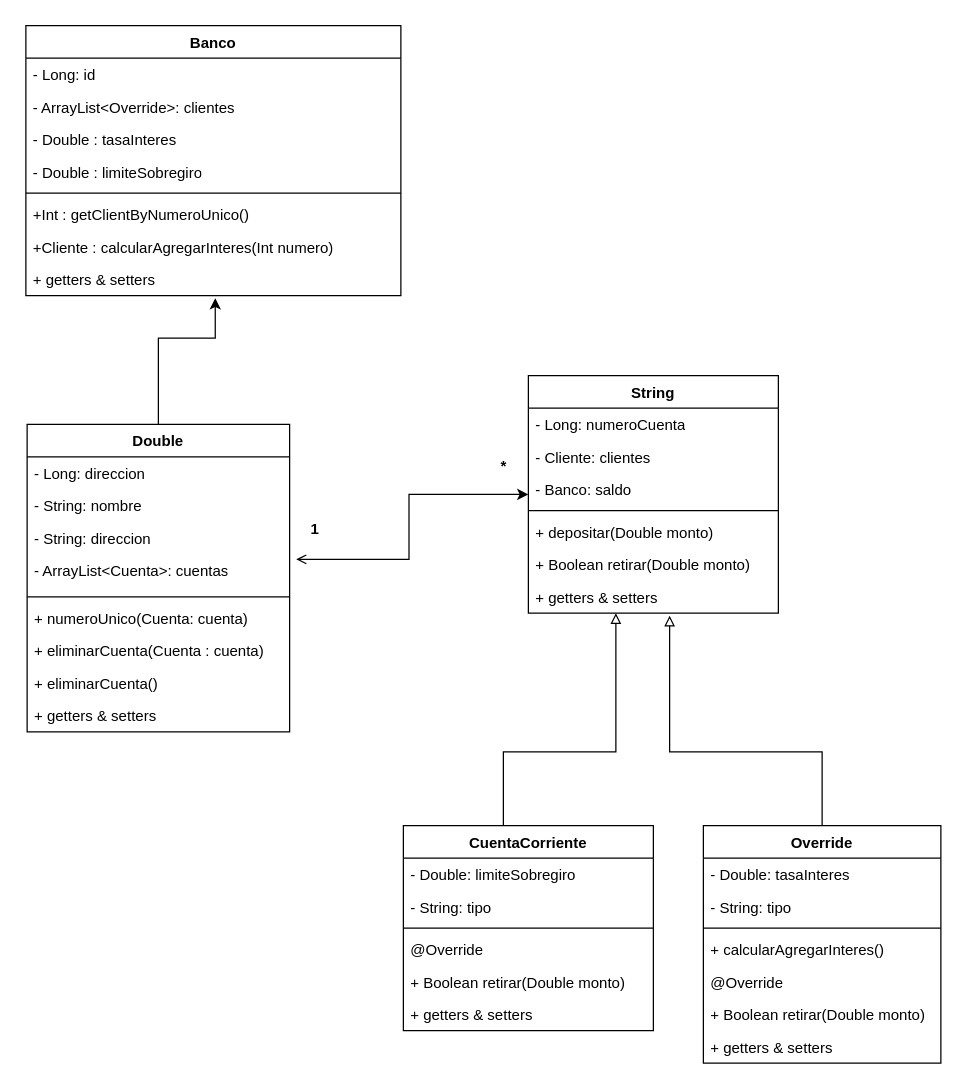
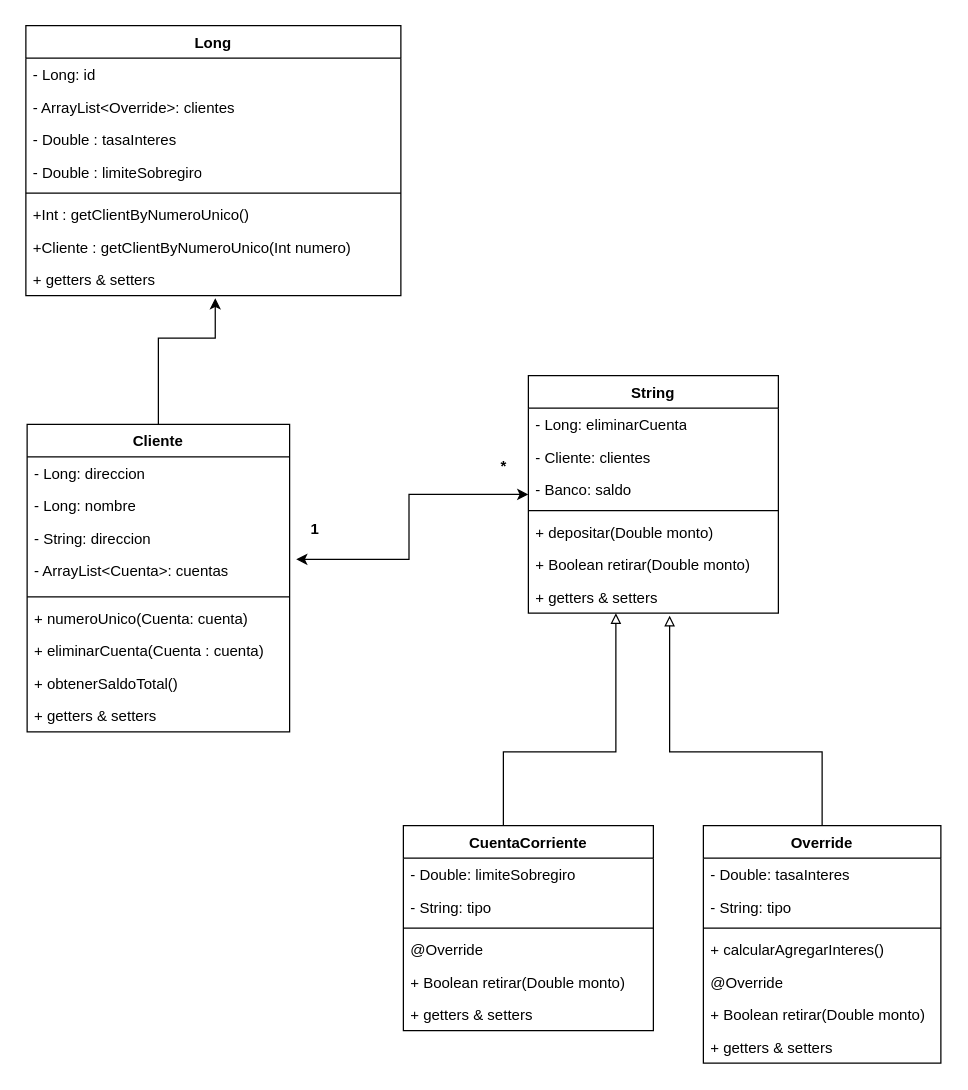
node "Banco": label "Banco" -> "Long"
node "+Cliente : calcularAgregarInteres(Int numero)": label "+Cliente : calcularAgregarInteres(Int numero)" -> "+Cliente : getClientByNumeroUnico(Int numero)"
node "- Long: numeroCuenta": label "- Long: numeroCuenta" -> "- Long: eliminarCuenta"
node "Double": label "Double" -> "Cliente"
node "- String: nombre": label "- String: nombre" -> "- Long: nombre"
edge "String" -- "- ArrayList<Cuenta>: cuentas": arrowhead open -> classic
node "+ eliminarCuenta()": label "+ eliminarCuenta()" -> "+ obtenerSaldoTotal()"
